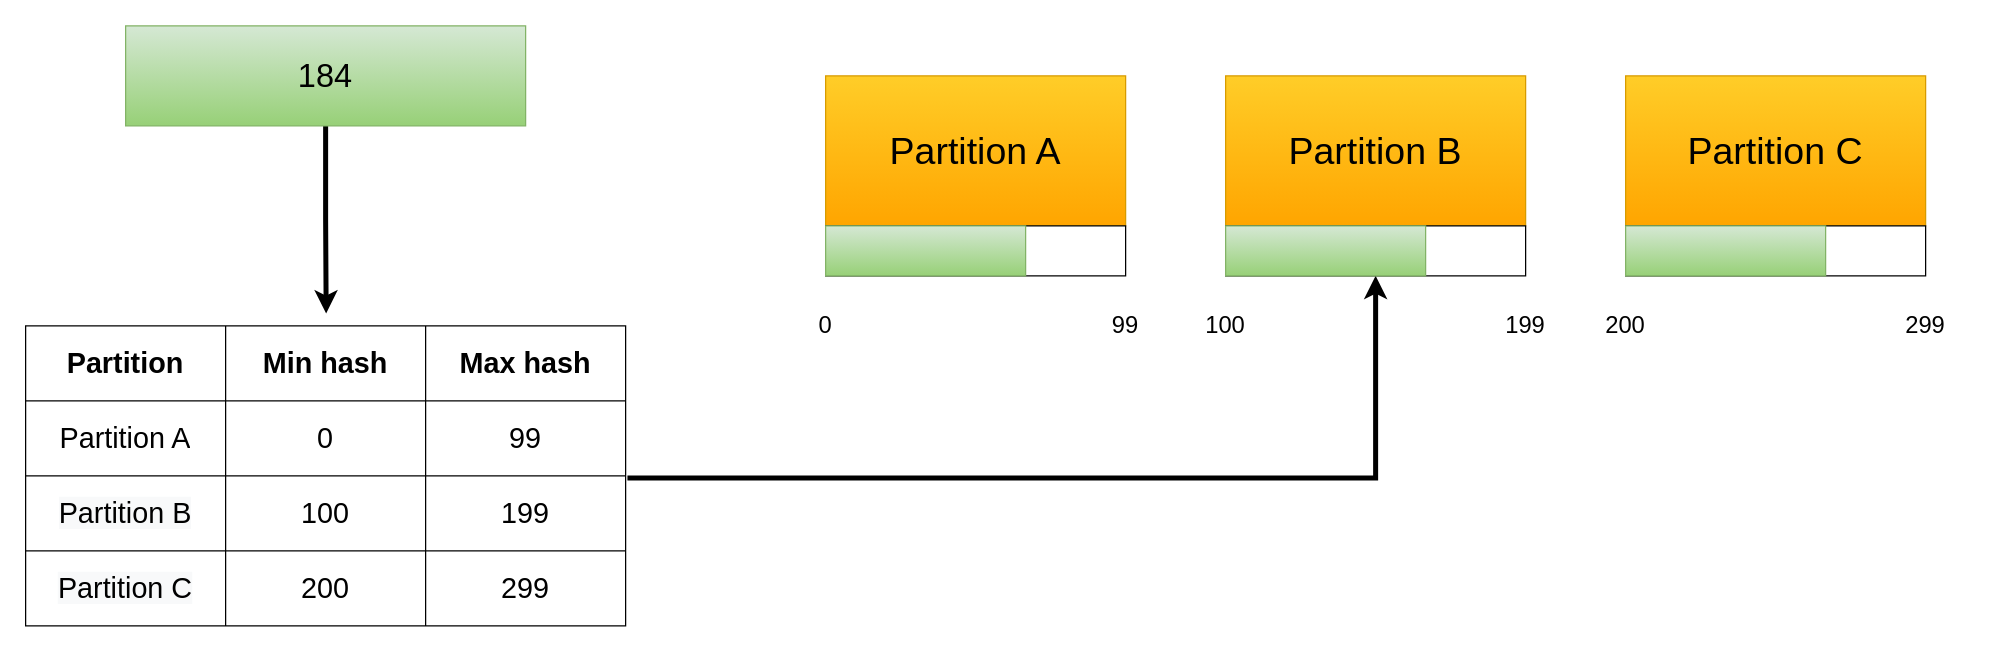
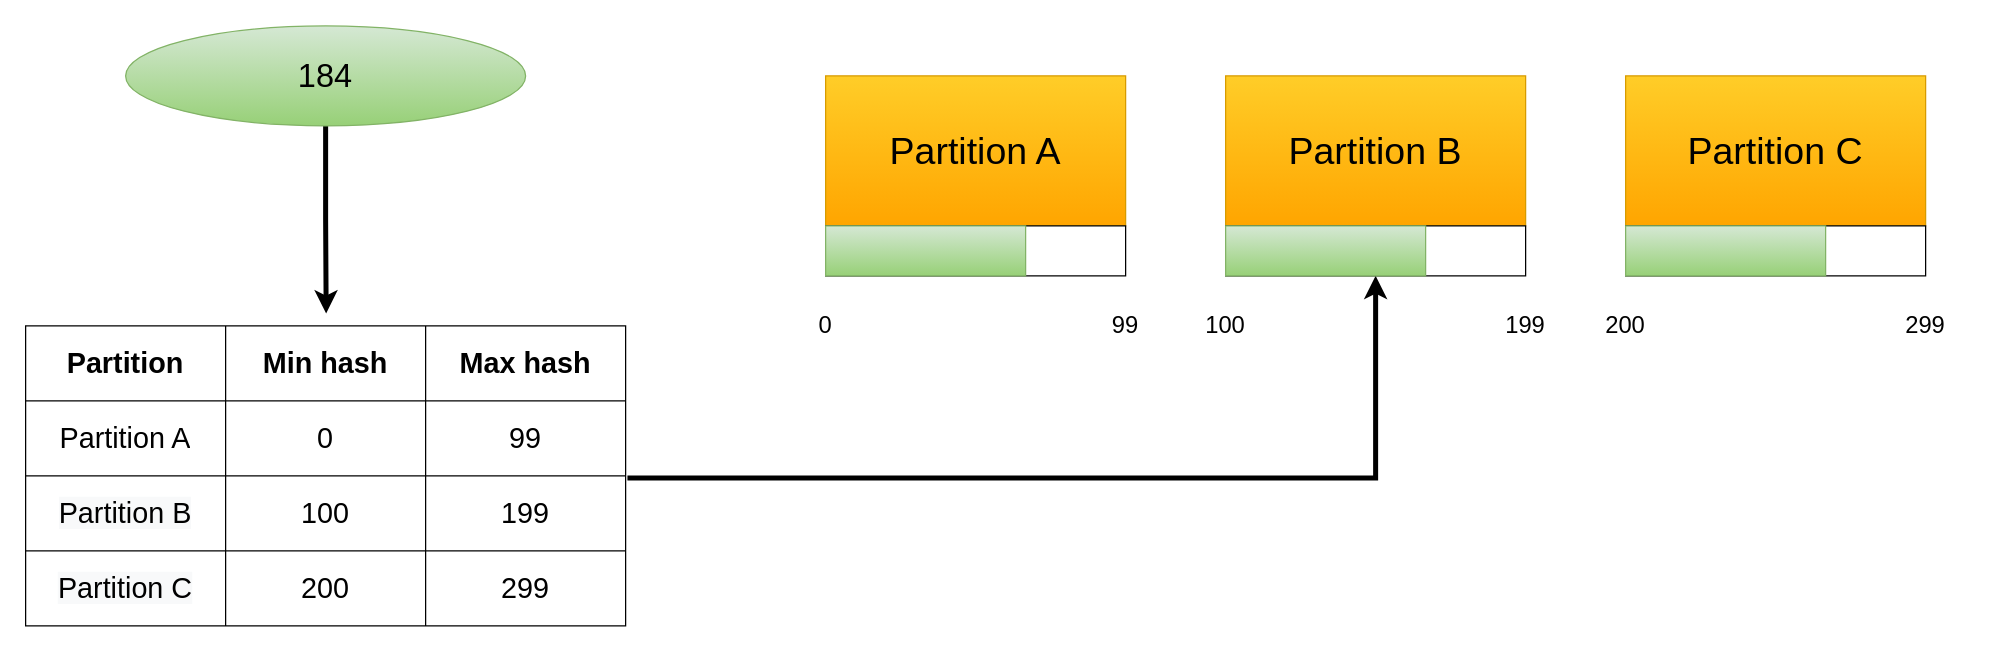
node "184": shape rectangle -> ellipse
